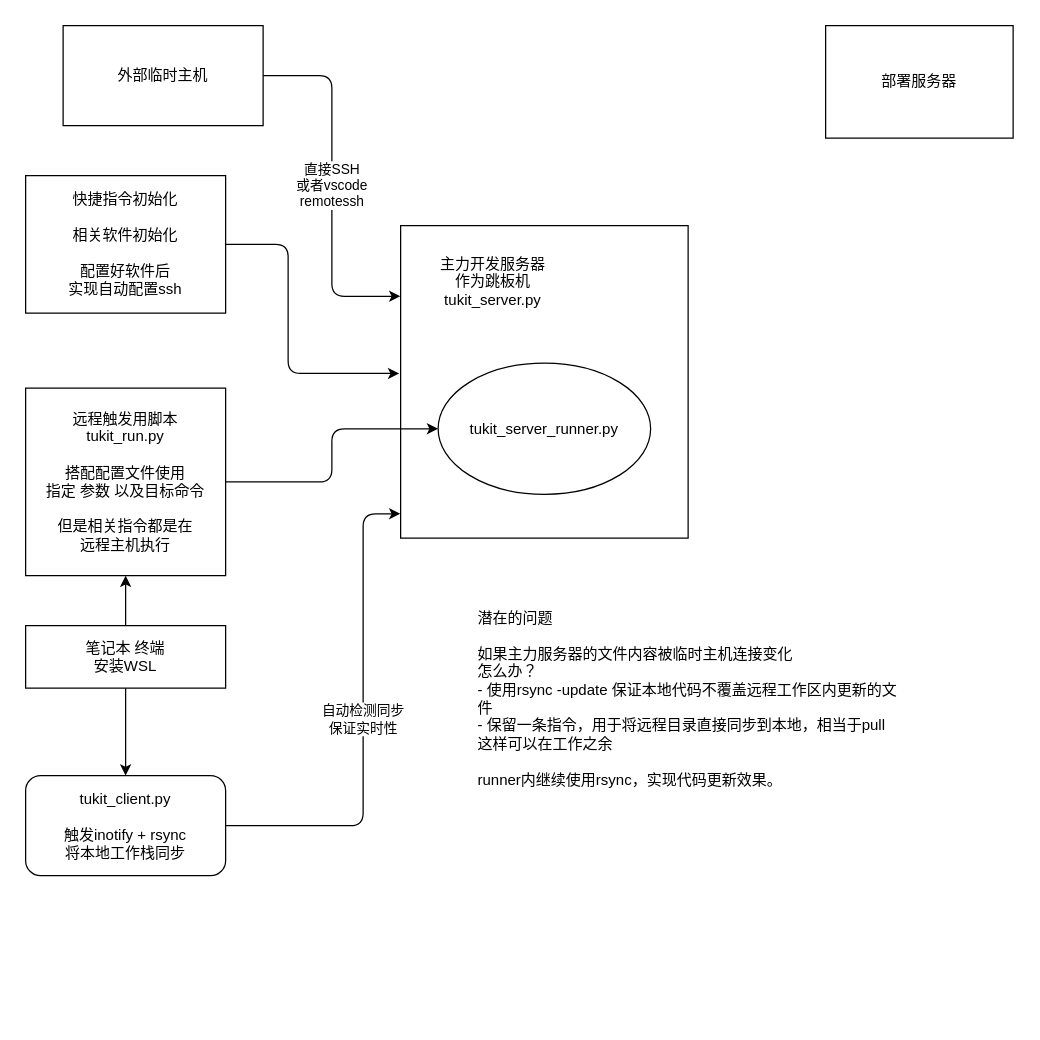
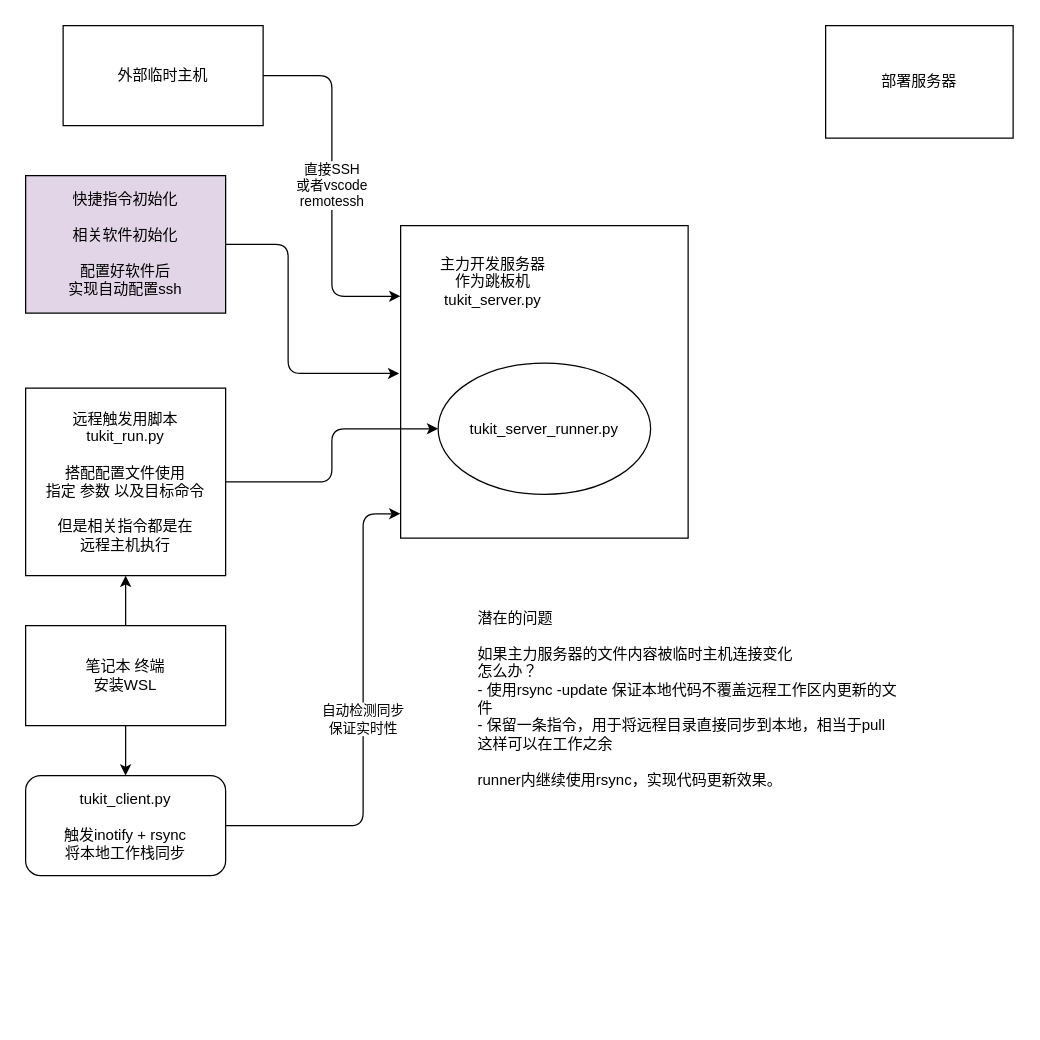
node "快捷指令初始化 相关软件初始化 配置好软件后 实现自动配置ssh": fillcolor #ffffff -> #e1d5e7
node "笔记本 终端 安装WSL": size 200x63 -> 200x100
